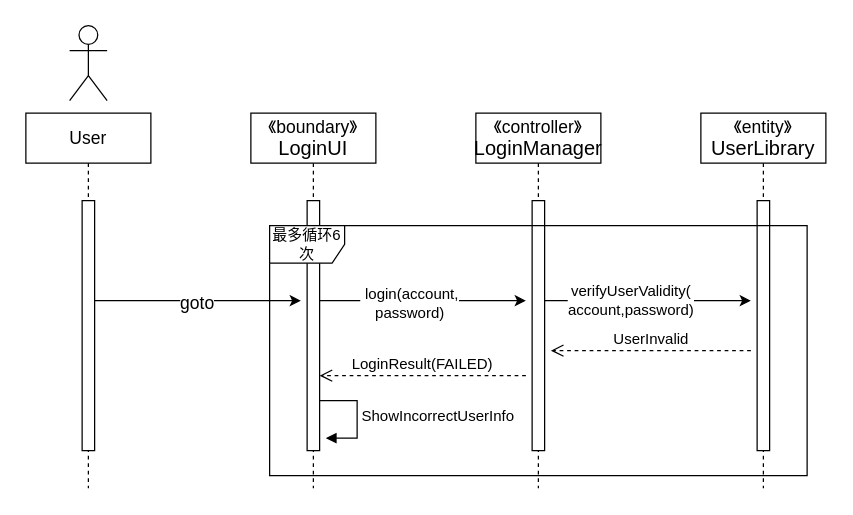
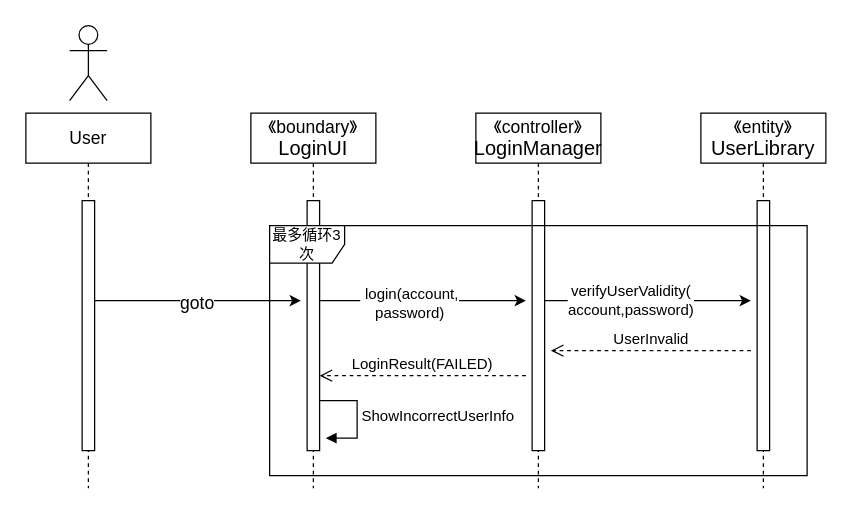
node "最多循环6次": label "最多循环6次" -> "最多循环3次"
